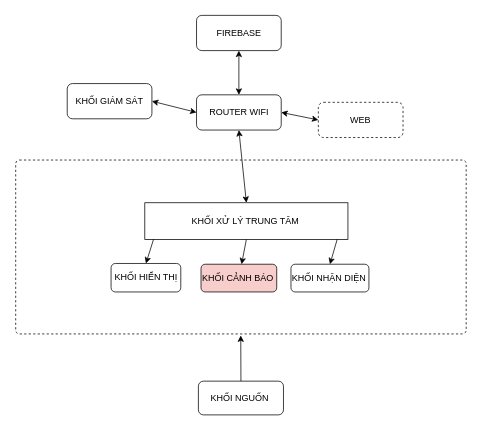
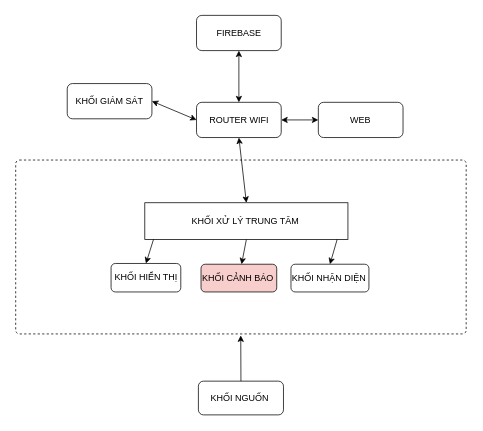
node "ROUTER WIFI": moved (239, 113) -> (239, 120)
node "WEB": style dashed -> solid
